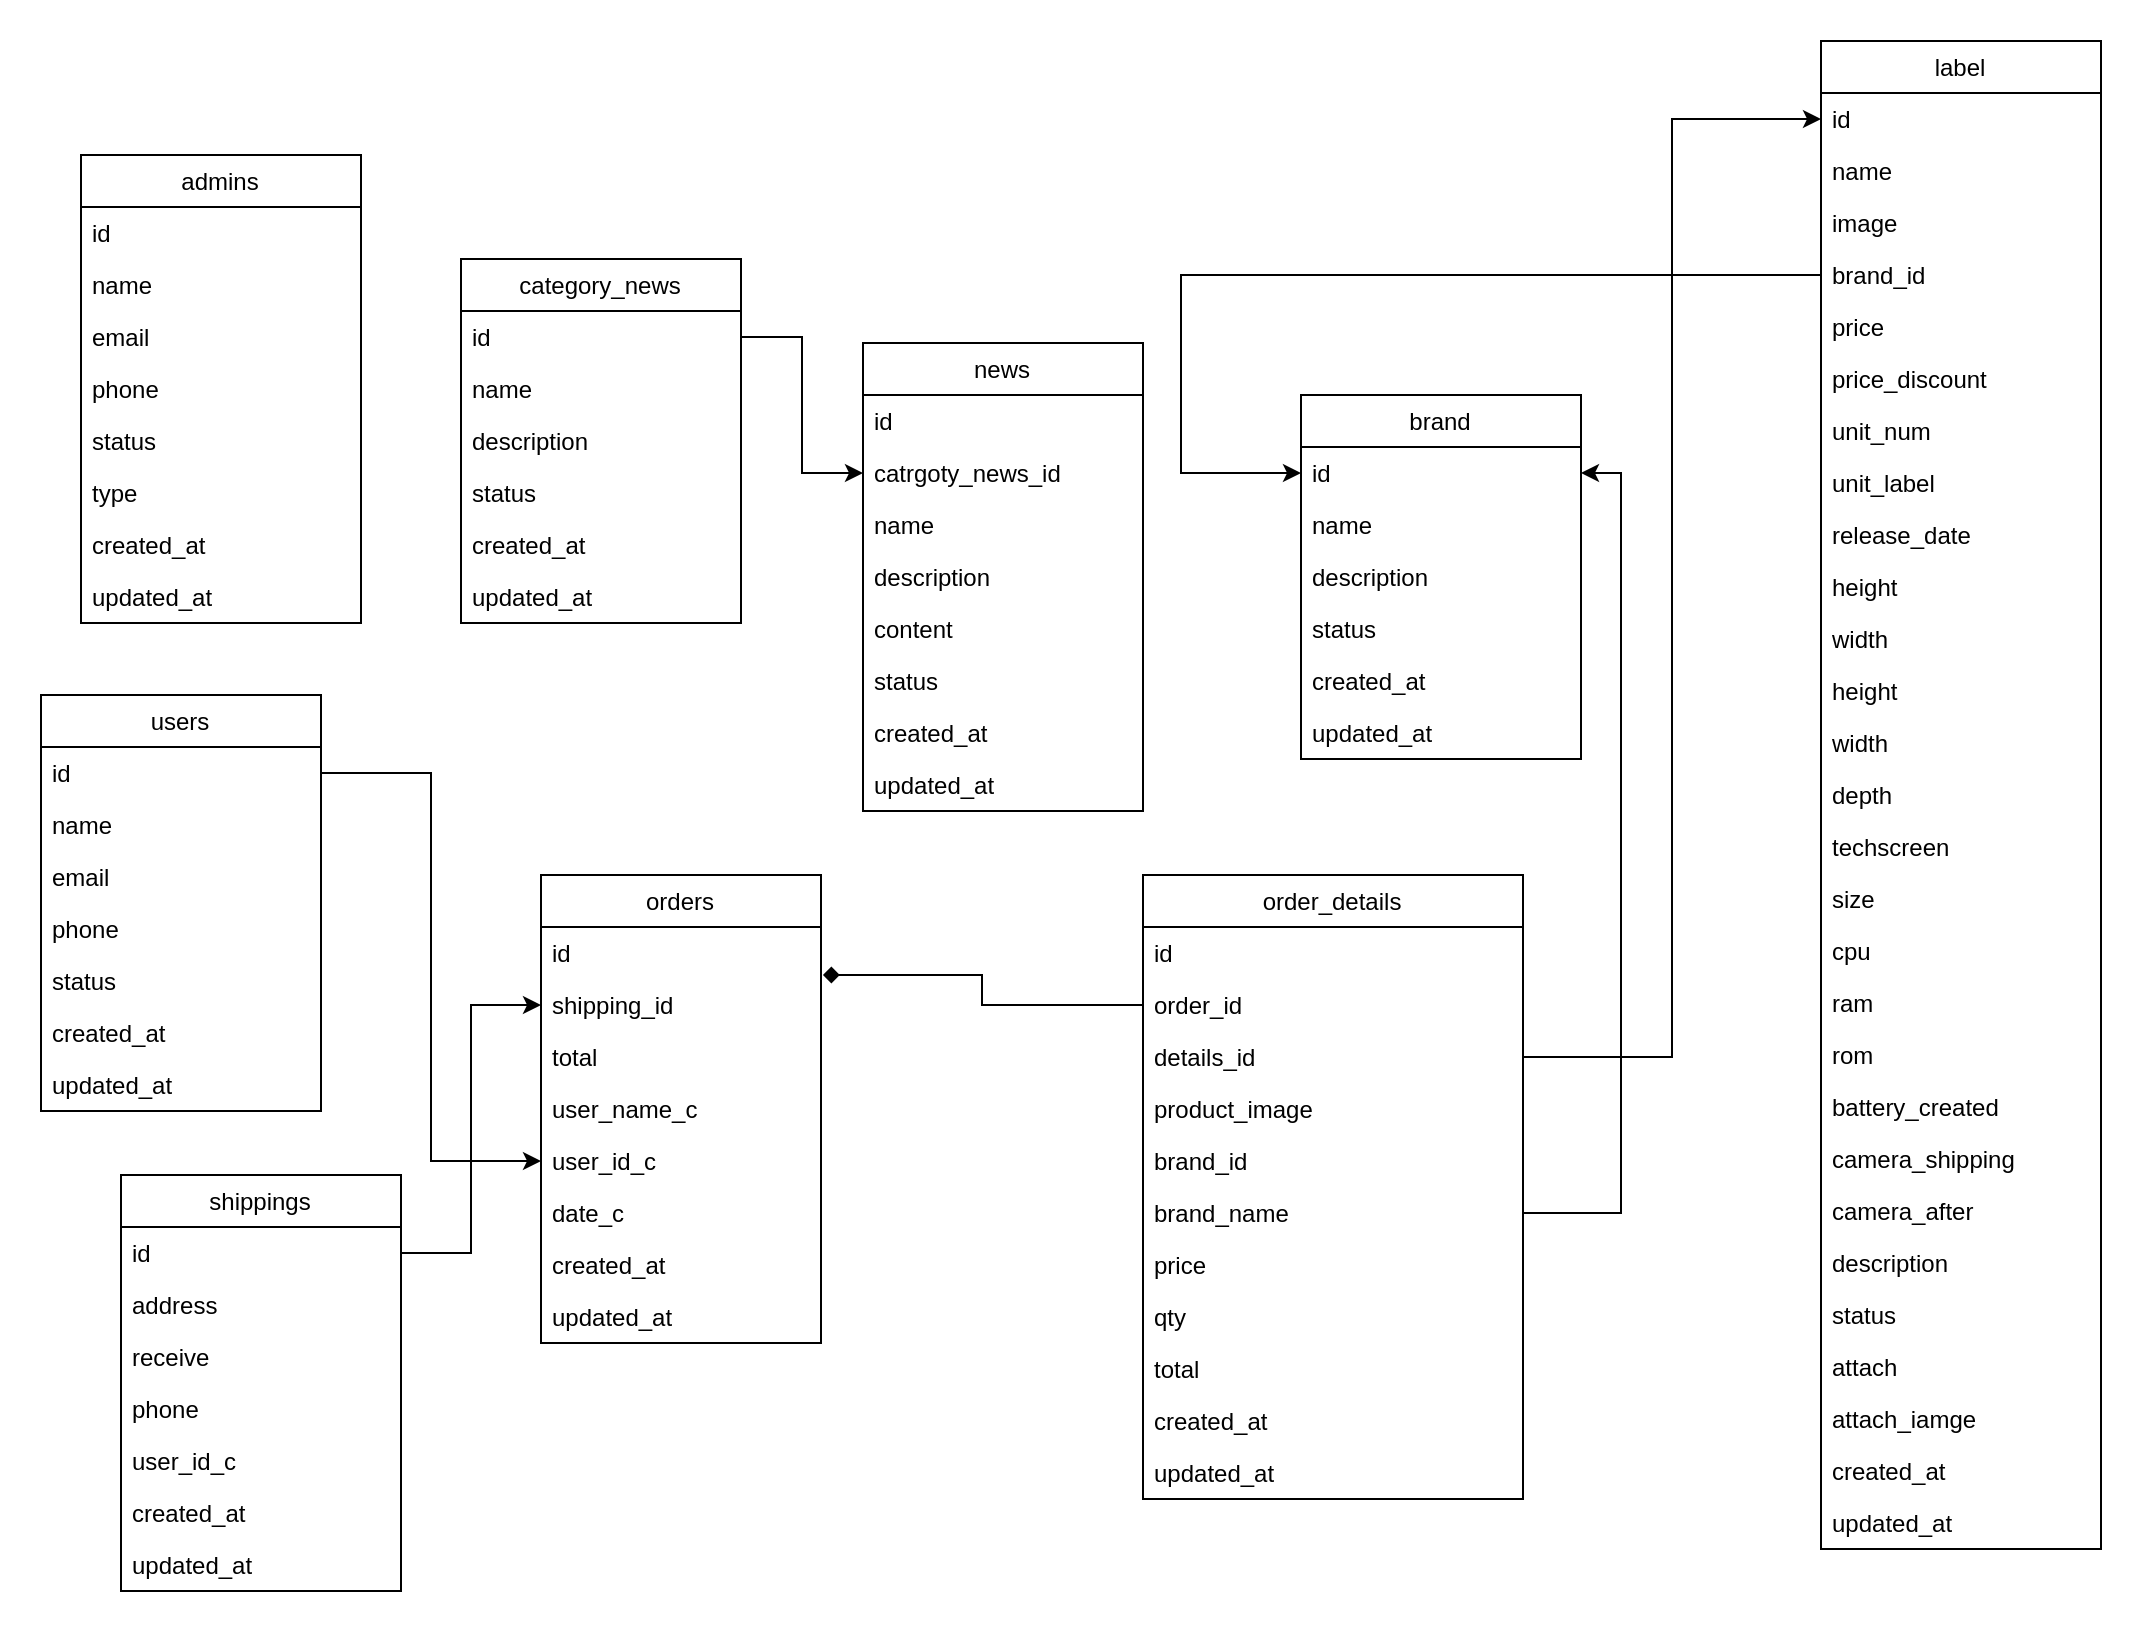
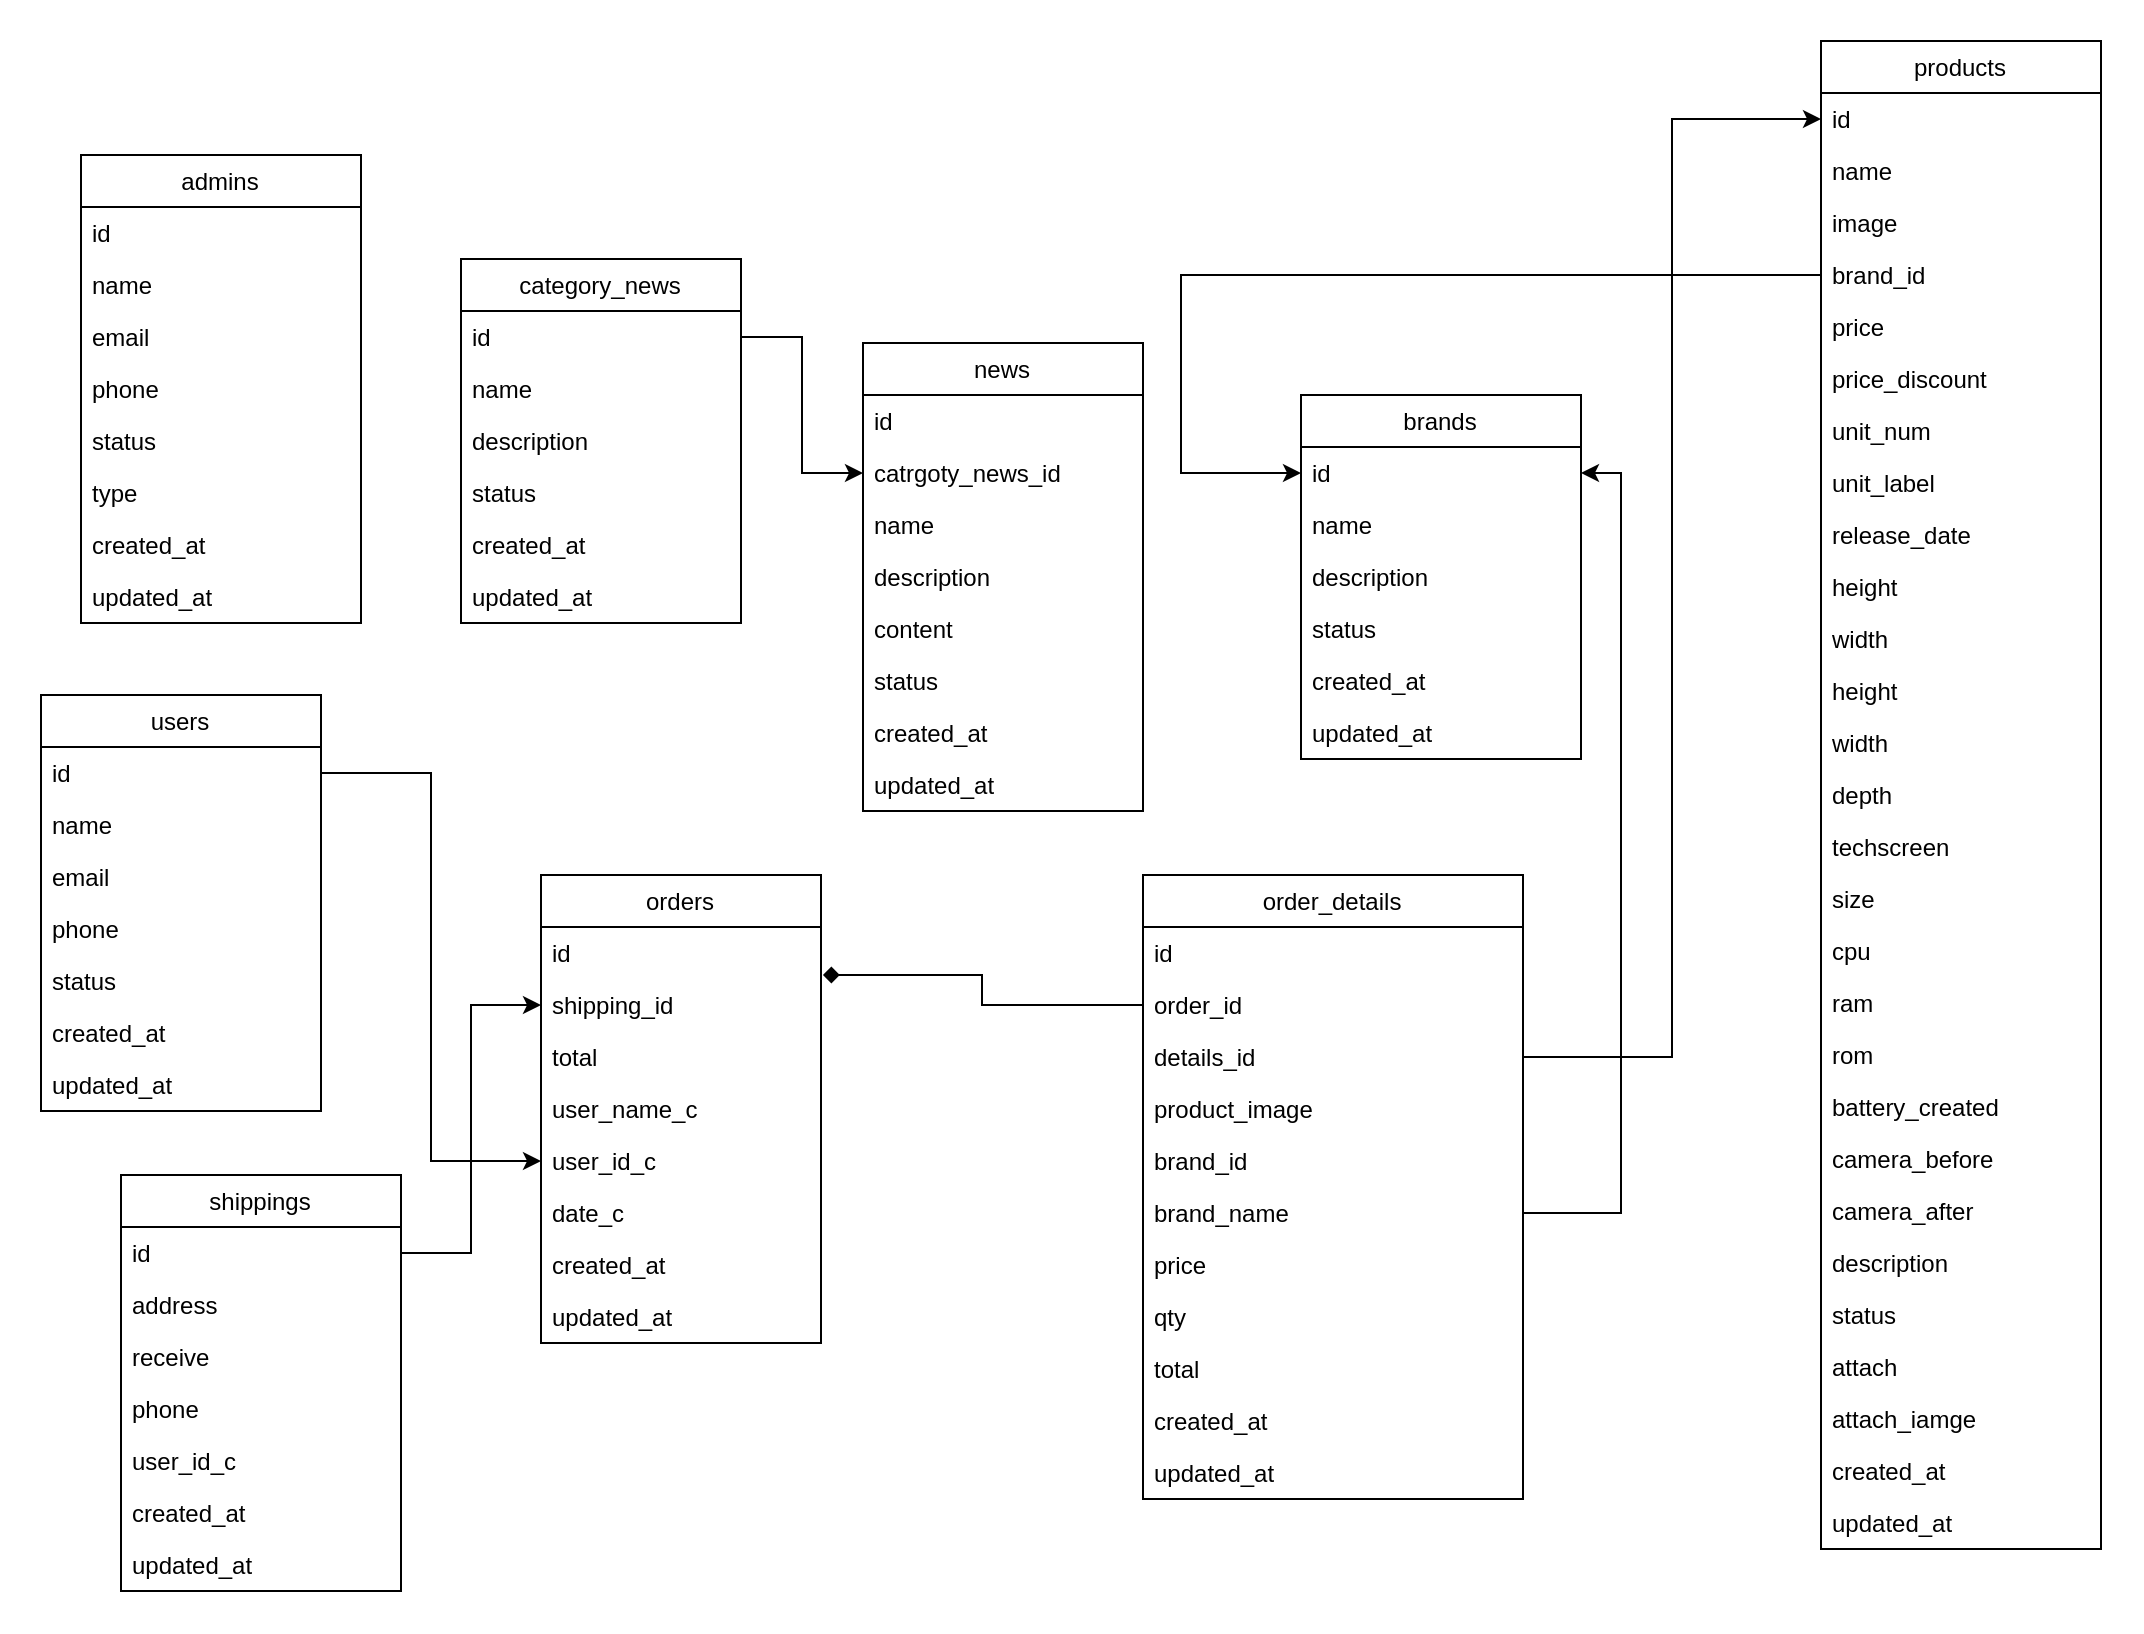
node "label": label "label" -> "products"
node "brand": label "brand" -> "brands"
node "camera_shipping": label "camera_shipping" -> "camera_before"
